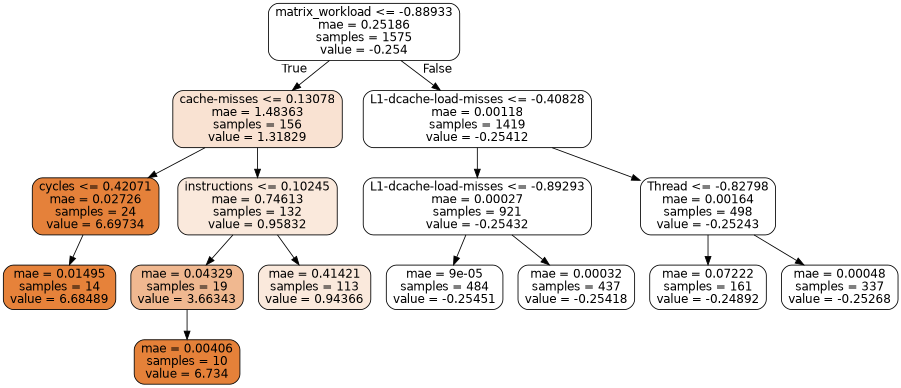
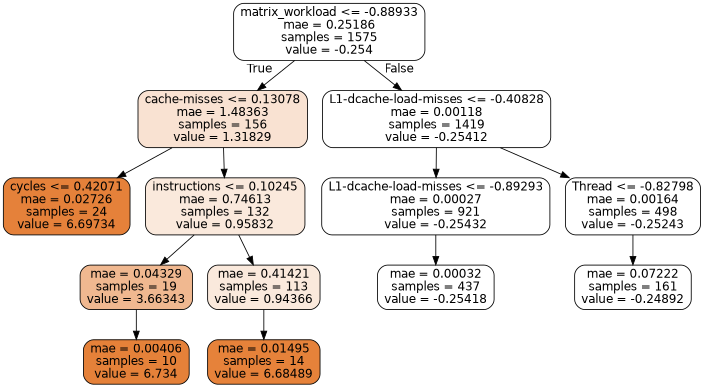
edge "cycles <= 0.42071 mae = 0.02726 samples = 24 value = 6.69734" -> "mae = 0.01495 samples = 14 value = 6.68489": now "mae = 0.41421 samples = 113 value = 0.94366" -> "mae = 0.01495 samples = 14 value = 6.68489"
node "mae = 9e-05 samples = 484 value = -0.25451": removed
node "mae = 0.00048 samples = 337 value = -0.25268": removed
